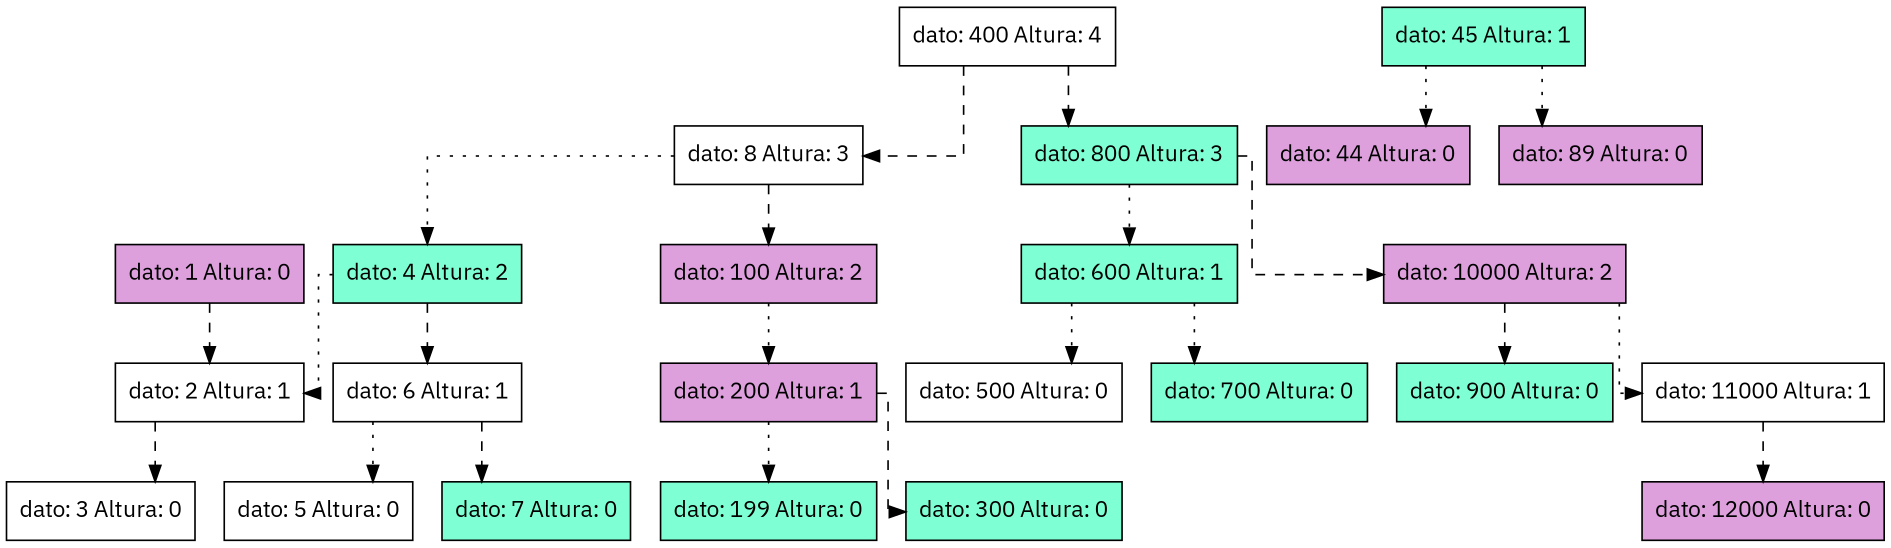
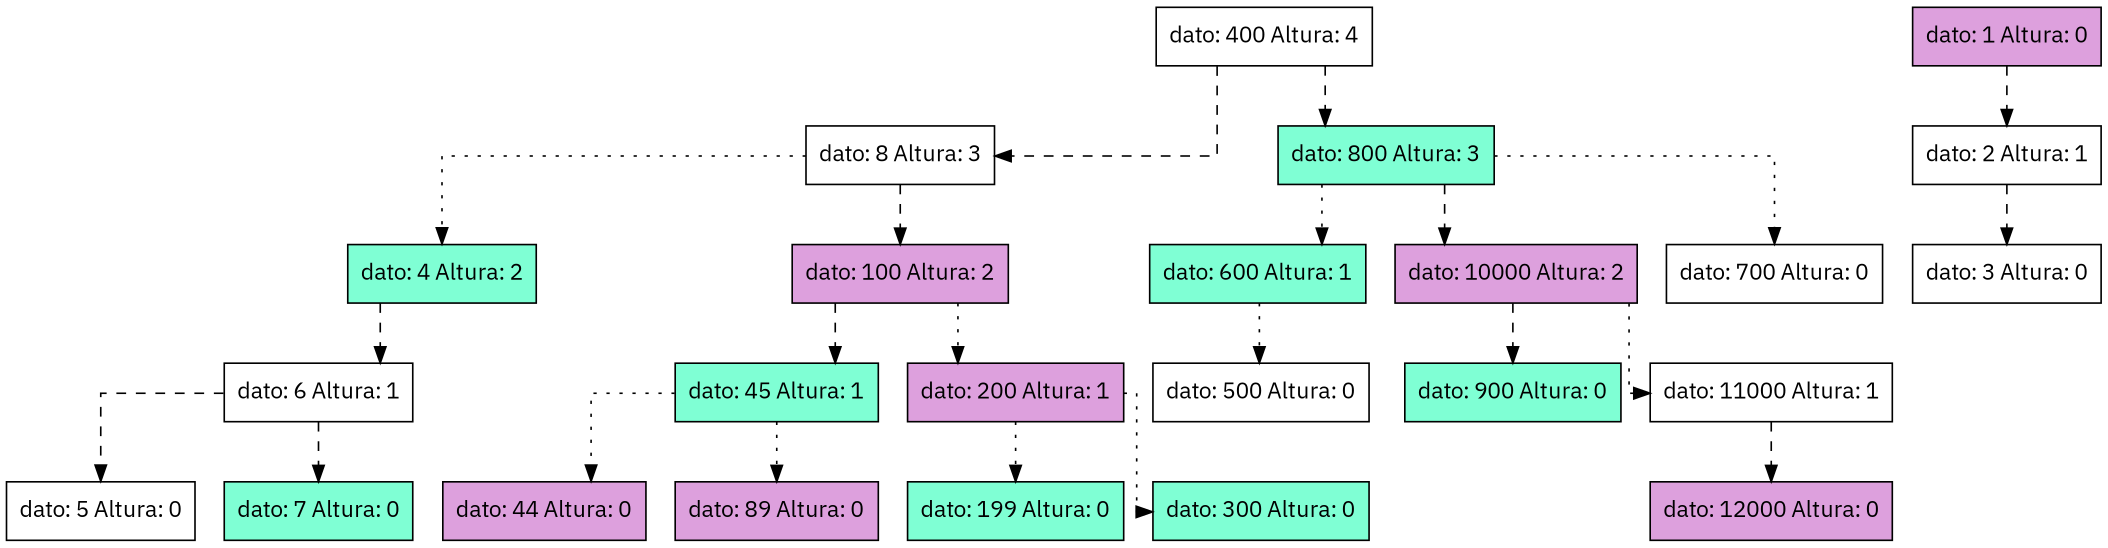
edge "dato: 100 Altura: 2" -> "dato: 45 Altura: 1": added
edge "dato: 600 Altura: 1" -> "dato: 700 Altura: 0": now "dato: 800 Altura: 3" -> "dato: 700 Altura: 0"
edge "dato: 4 Altura: 2" -> "dato: 2 Altura: 1": removed
node "dato: 700 Altura: 0": fillcolor aquamarine -> white
edge "dato: 6 Altura: 1" -> "dato: 5 Altura: 0": style dotted -> dashed
edge "dato: 200 Altura: 1" -> "dato: 300 Altura: 0": style dashed -> dotted
